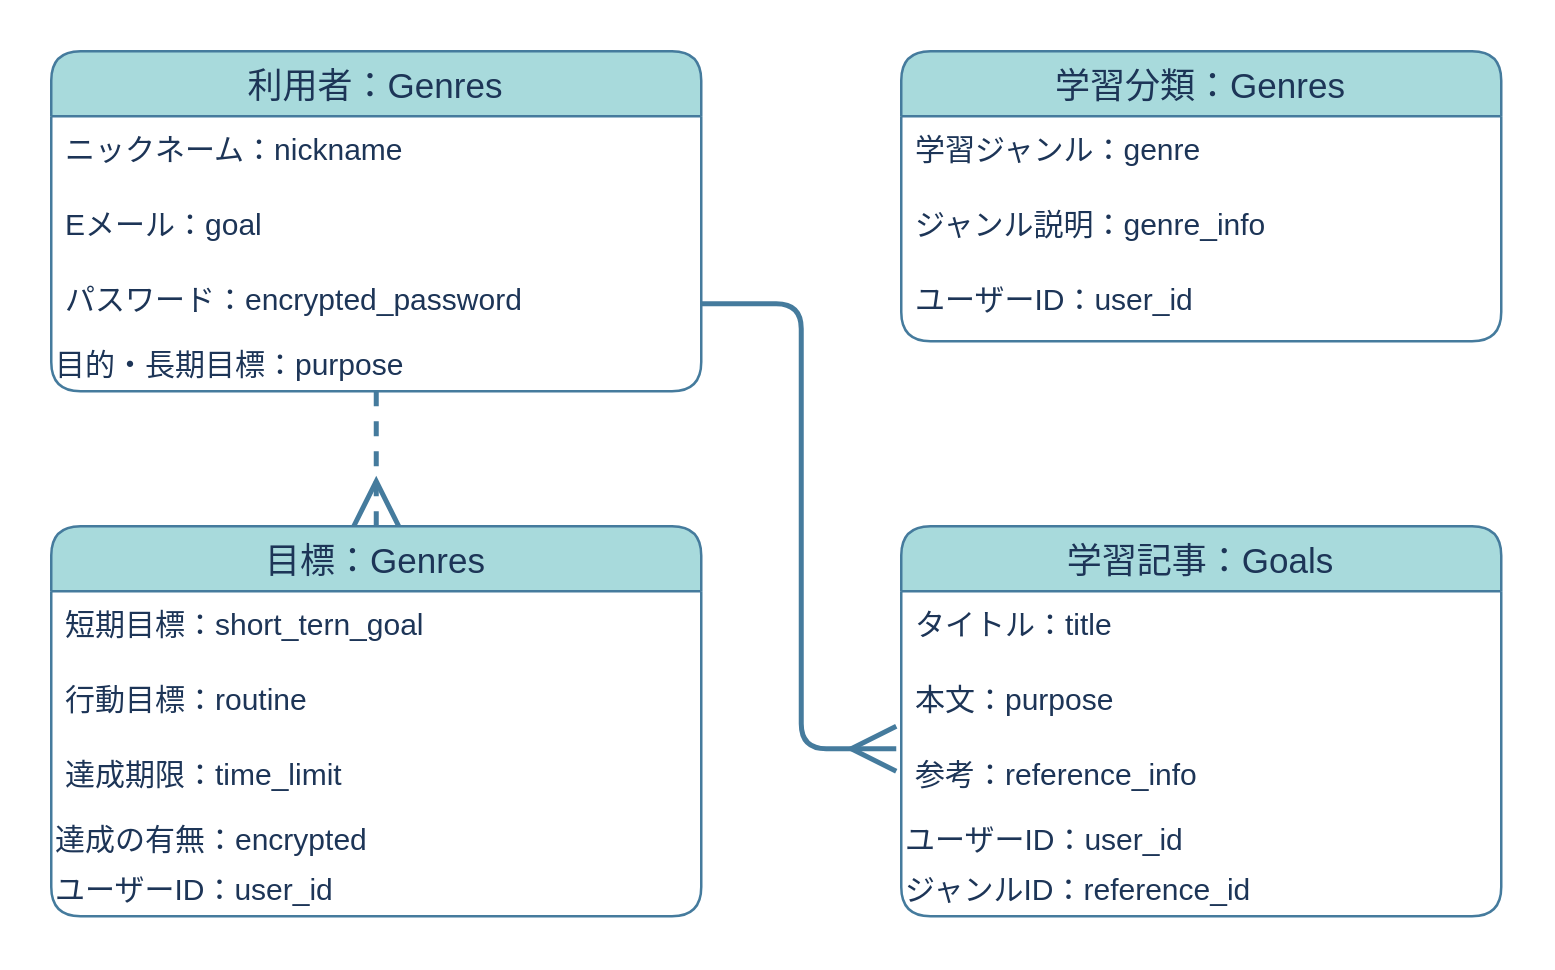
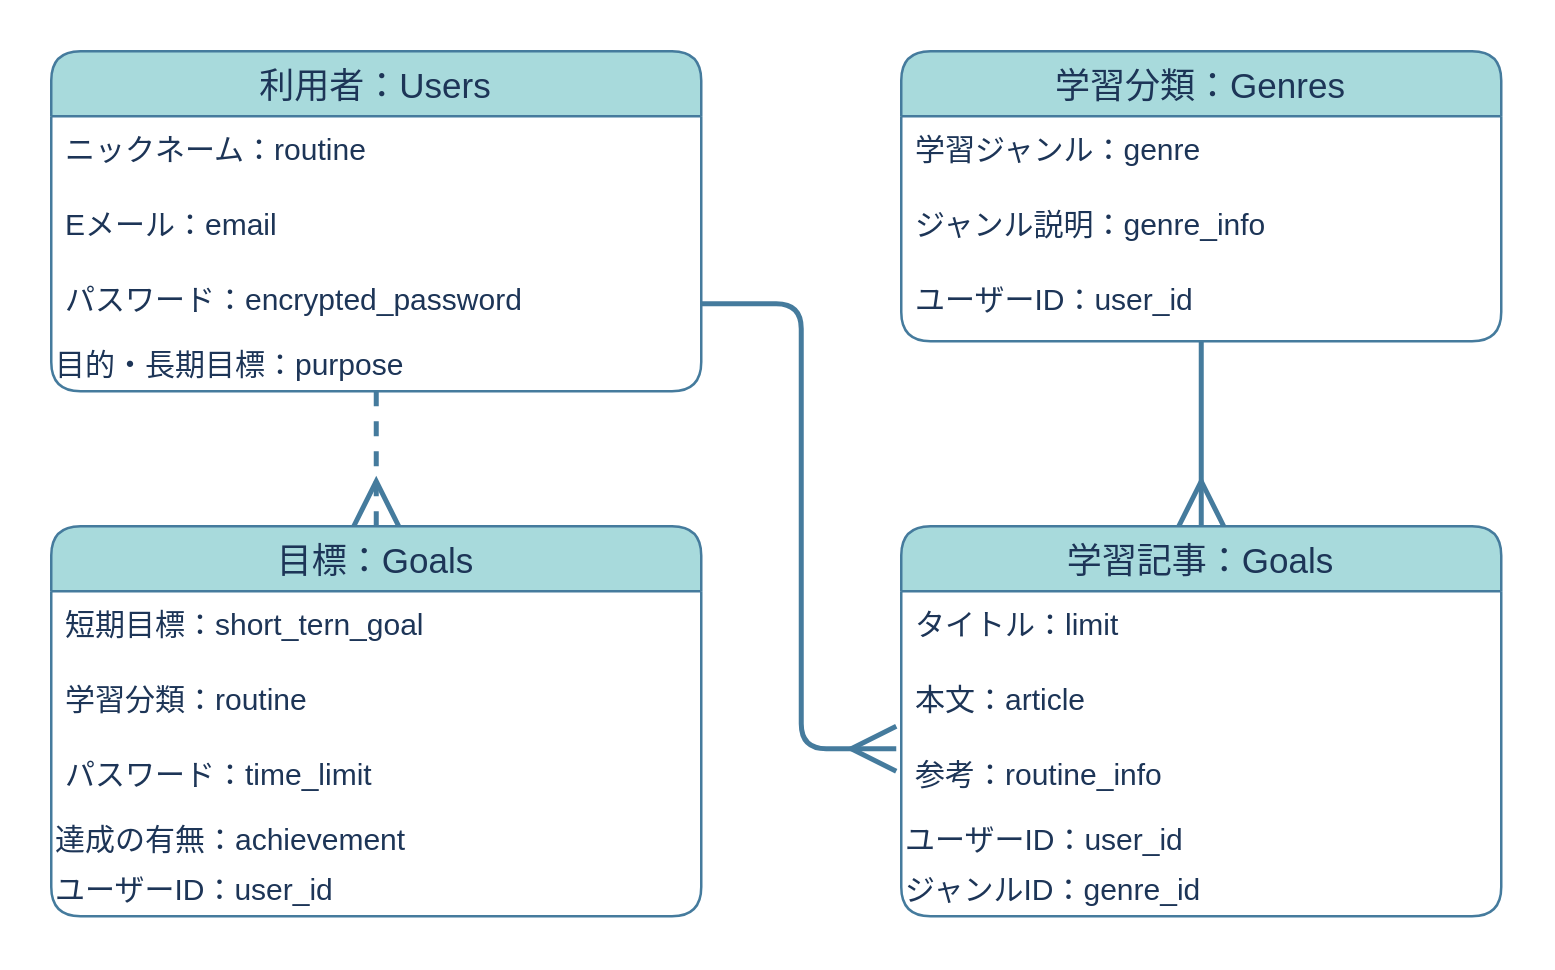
node "利用者：Genres": label "利用者：Genres" -> "利用者：Users"
node "ニックネーム：nickname": label "ニックネーム：nickname" -> "ニックネーム：routine"
node "Eメール：goal": label "Eメール：goal" -> "Eメール：email"
edge "学習分類：Genres" -> "学習記事：Goals": added
node "目標：Genres": label "目標：Genres" -> "目標：Goals"
node "タイトル：title": label "タイトル：title" -> "タイトル：limit"
node "行動目標：routine": label "行動目標：routine" -> "学習分類：routine"
node "本文：purpose": label "本文：purpose" -> "本文：article"
node "達成期限：time_limit": label "達成期限：time_limit" -> "パスワード：time_limit"
node "参考：reference_info": label "参考：reference_info" -> "参考：routine_info"
node "達成の有無：encrypted": label "達成の有無：encrypted" -> "達成の有無：achievement"
node "ジャンルID：reference_id": label "ジャンルID：reference_id" -> "ジャンルID：genre_id"
